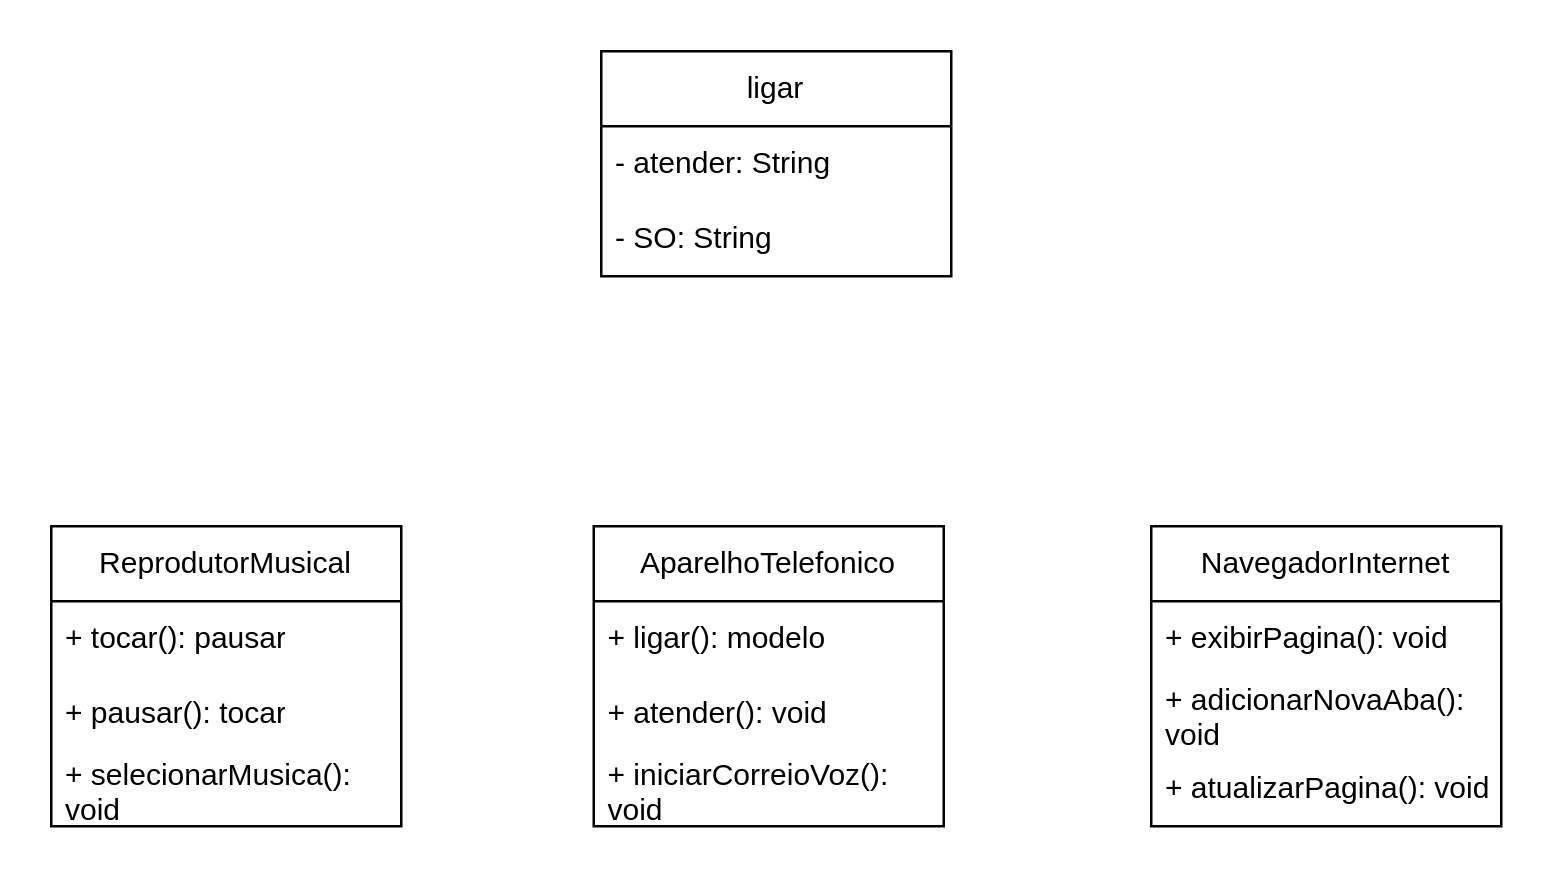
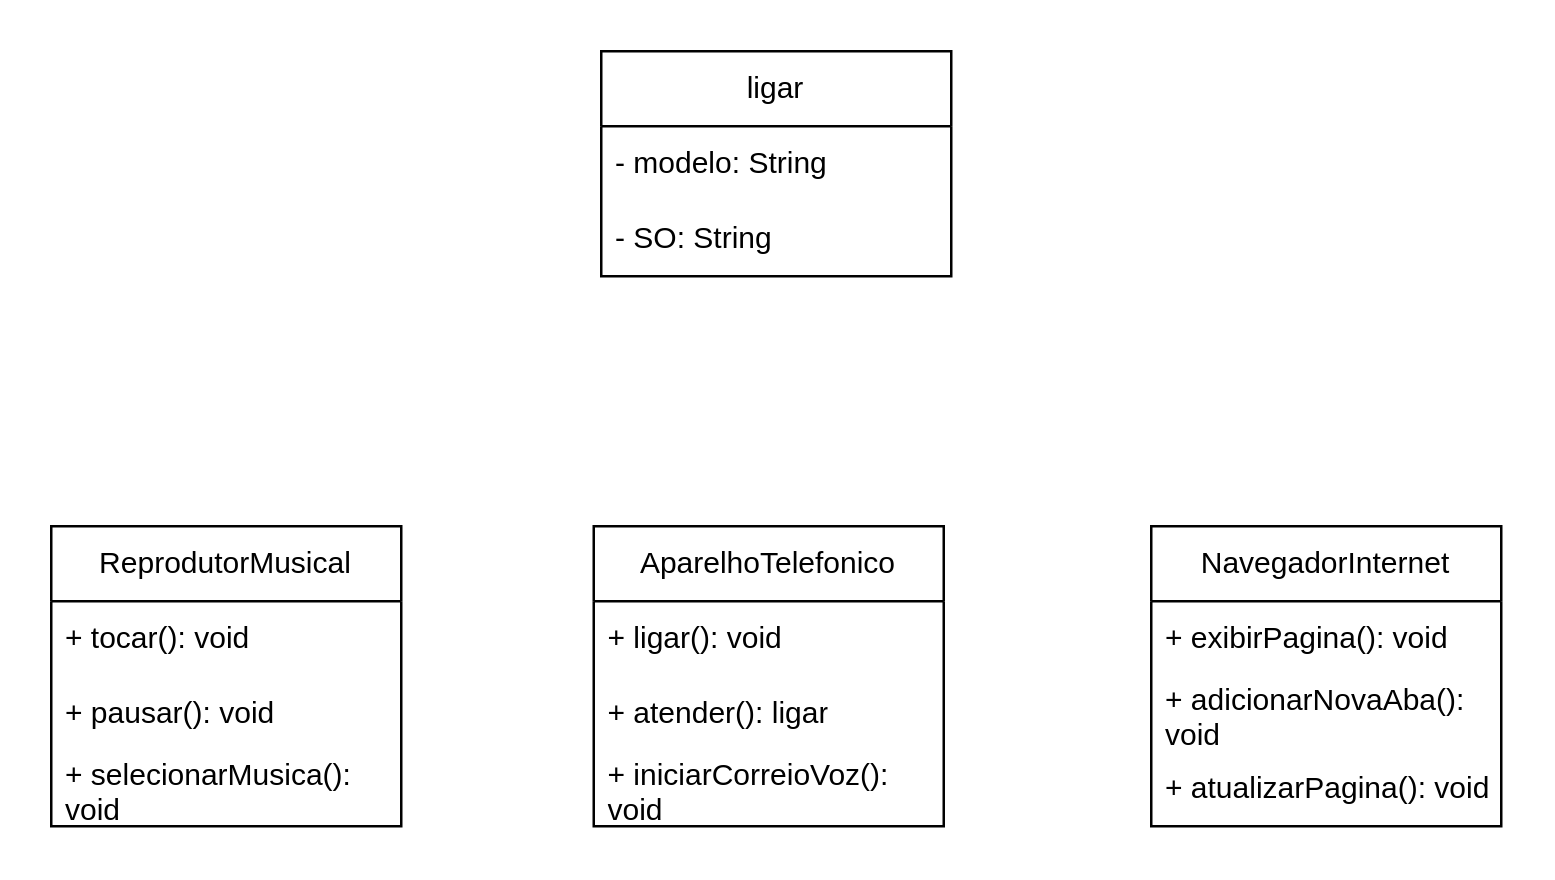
node "- atender: String": label "- atender: String" -> "- modelo: String"
node "+ tocar(): pausar": label "+ tocar(): pausar" -> "+ tocar(): void"
node "+ ligar(): modelo": label "+ ligar(): modelo" -> "+ ligar(): void"
node "+ pausar(): tocar": label "+ pausar(): tocar" -> "+ pausar(): void"
node "+ atender(): void": label "+ atender(): void" -> "+ atender(): ligar"
